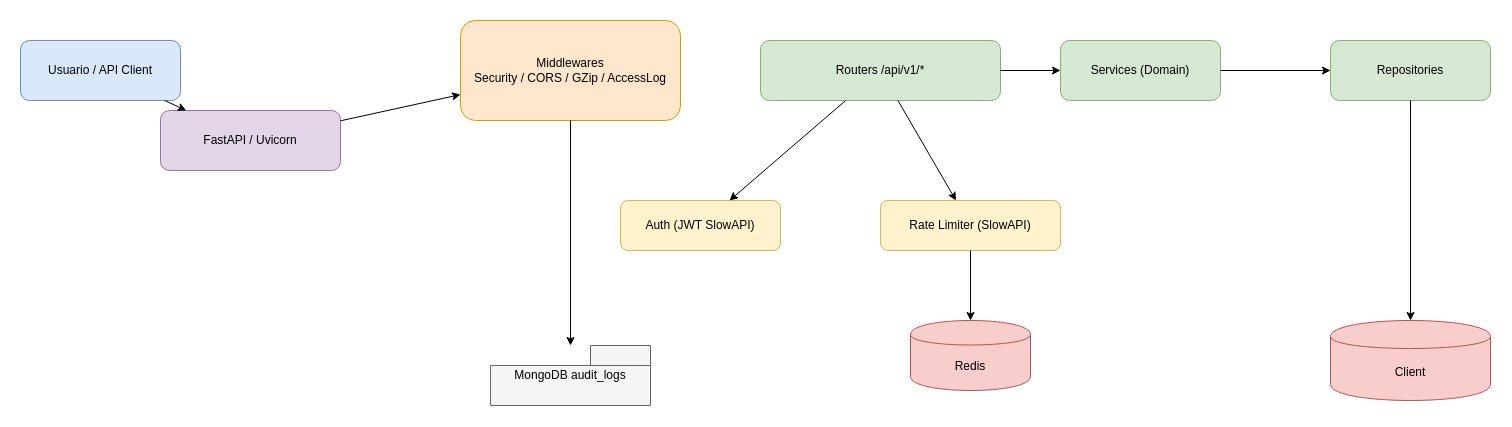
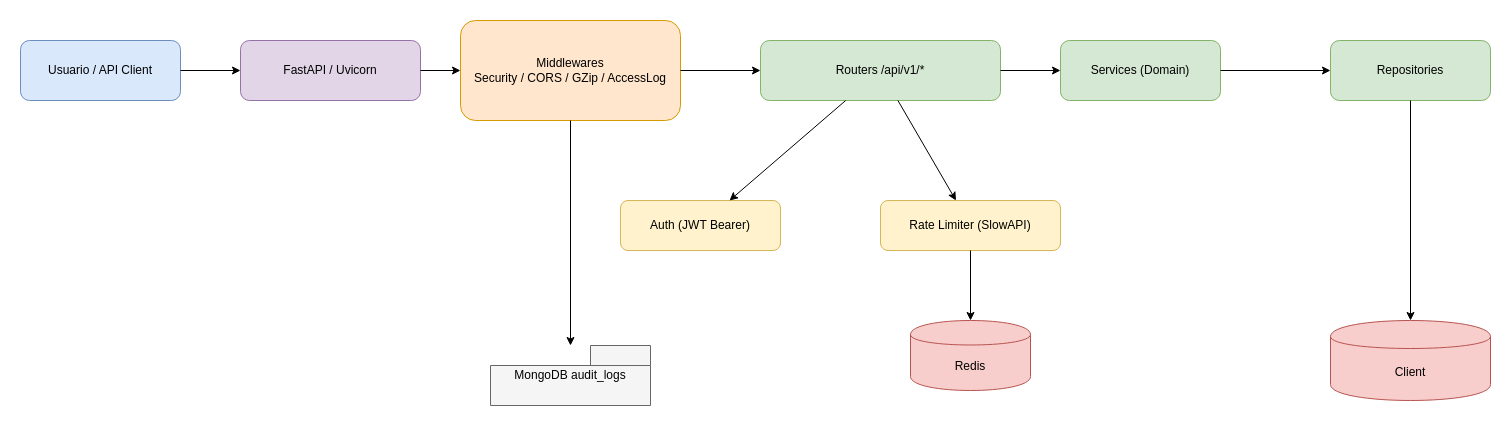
edge "Middlewares Security / CORS / GZip / AccessLog" -> "Routers /api/v1/*": added
node "FastAPI / Uvicorn": moved (251, 141) -> (331, 71)
node "Auth (JWT SlowAPI)": label "Auth (JWT SlowAPI)" -> "Auth (JWT Bearer)"
